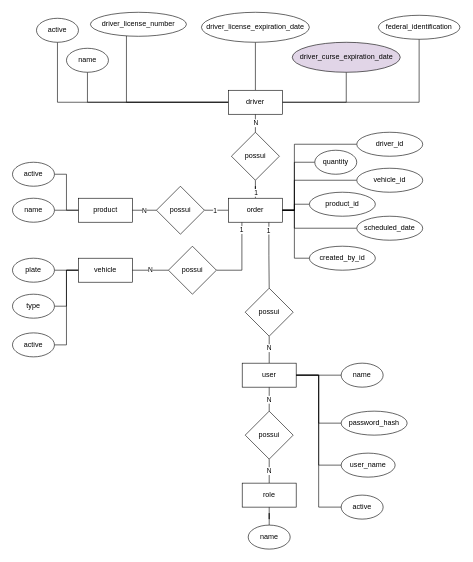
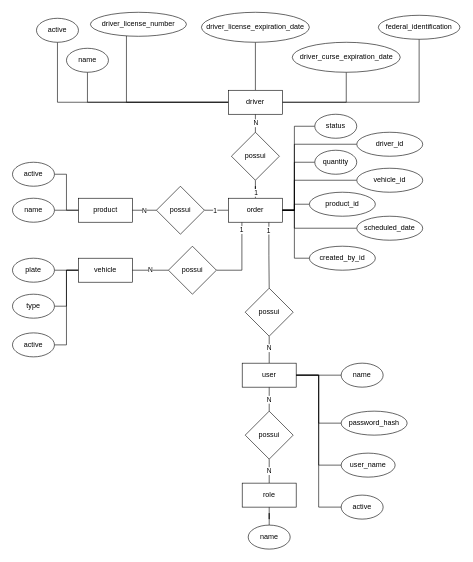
node "driver_curse_expiration_date": fillcolor #e1d5e7 -> #ffffff
edge "status" -- "order": added
node "status": added
